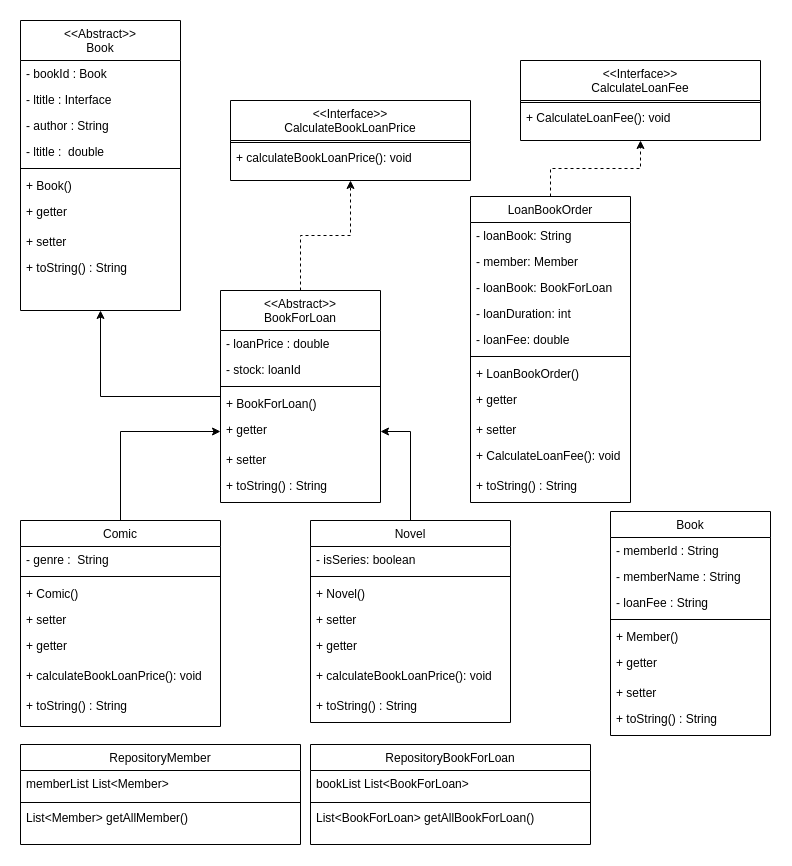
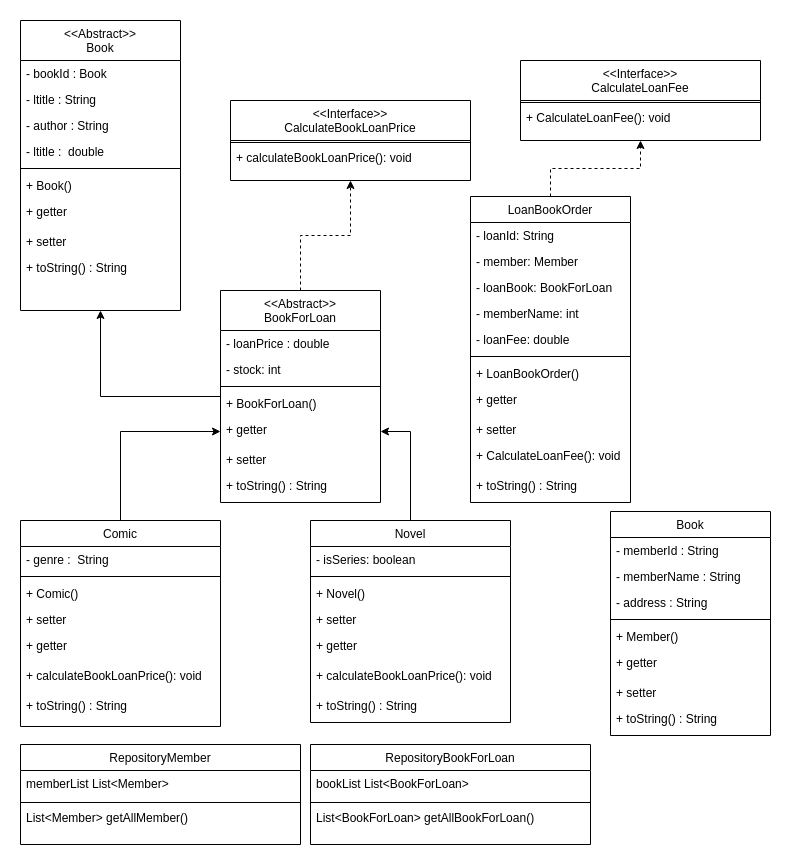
node "- ltitle : Interface": label "- ltitle : Interface" -> "- ltitle : String"
node "- loanBook: String": label "- loanBook: String" -> "- loanId: String"
node "- loanDuration: int": label "- loanDuration: int" -> "- memberName: int"
node "- stock: loanId": label "- stock: loanId" -> "- stock: int"
node "- loanFee : String": label "- loanFee : String" -> "- address : String"
